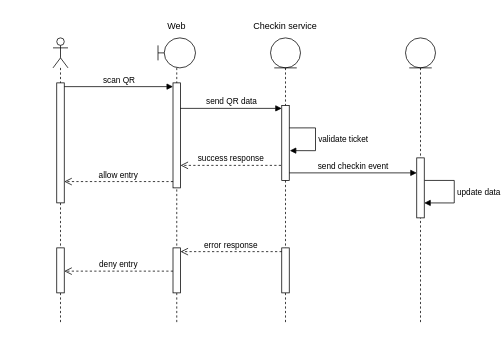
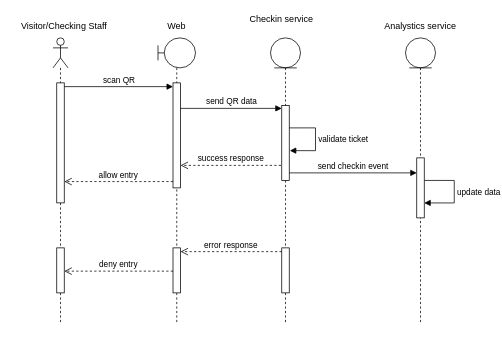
node "Visitor/Checking Staff": added
node "Checkin service": moved (285, 27) -> (282, 19)
node "Analystics service": added
